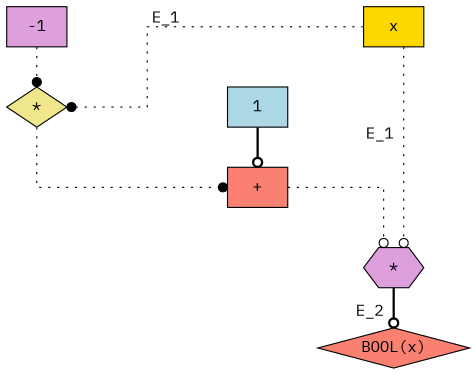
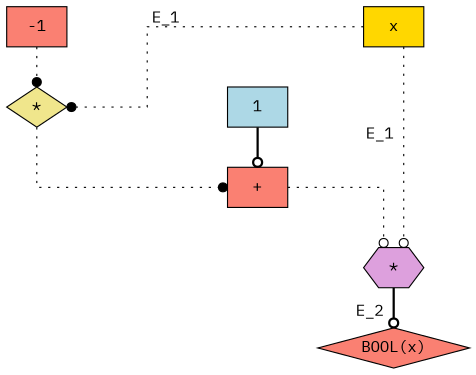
node "-1": fillcolor plum -> salmon
